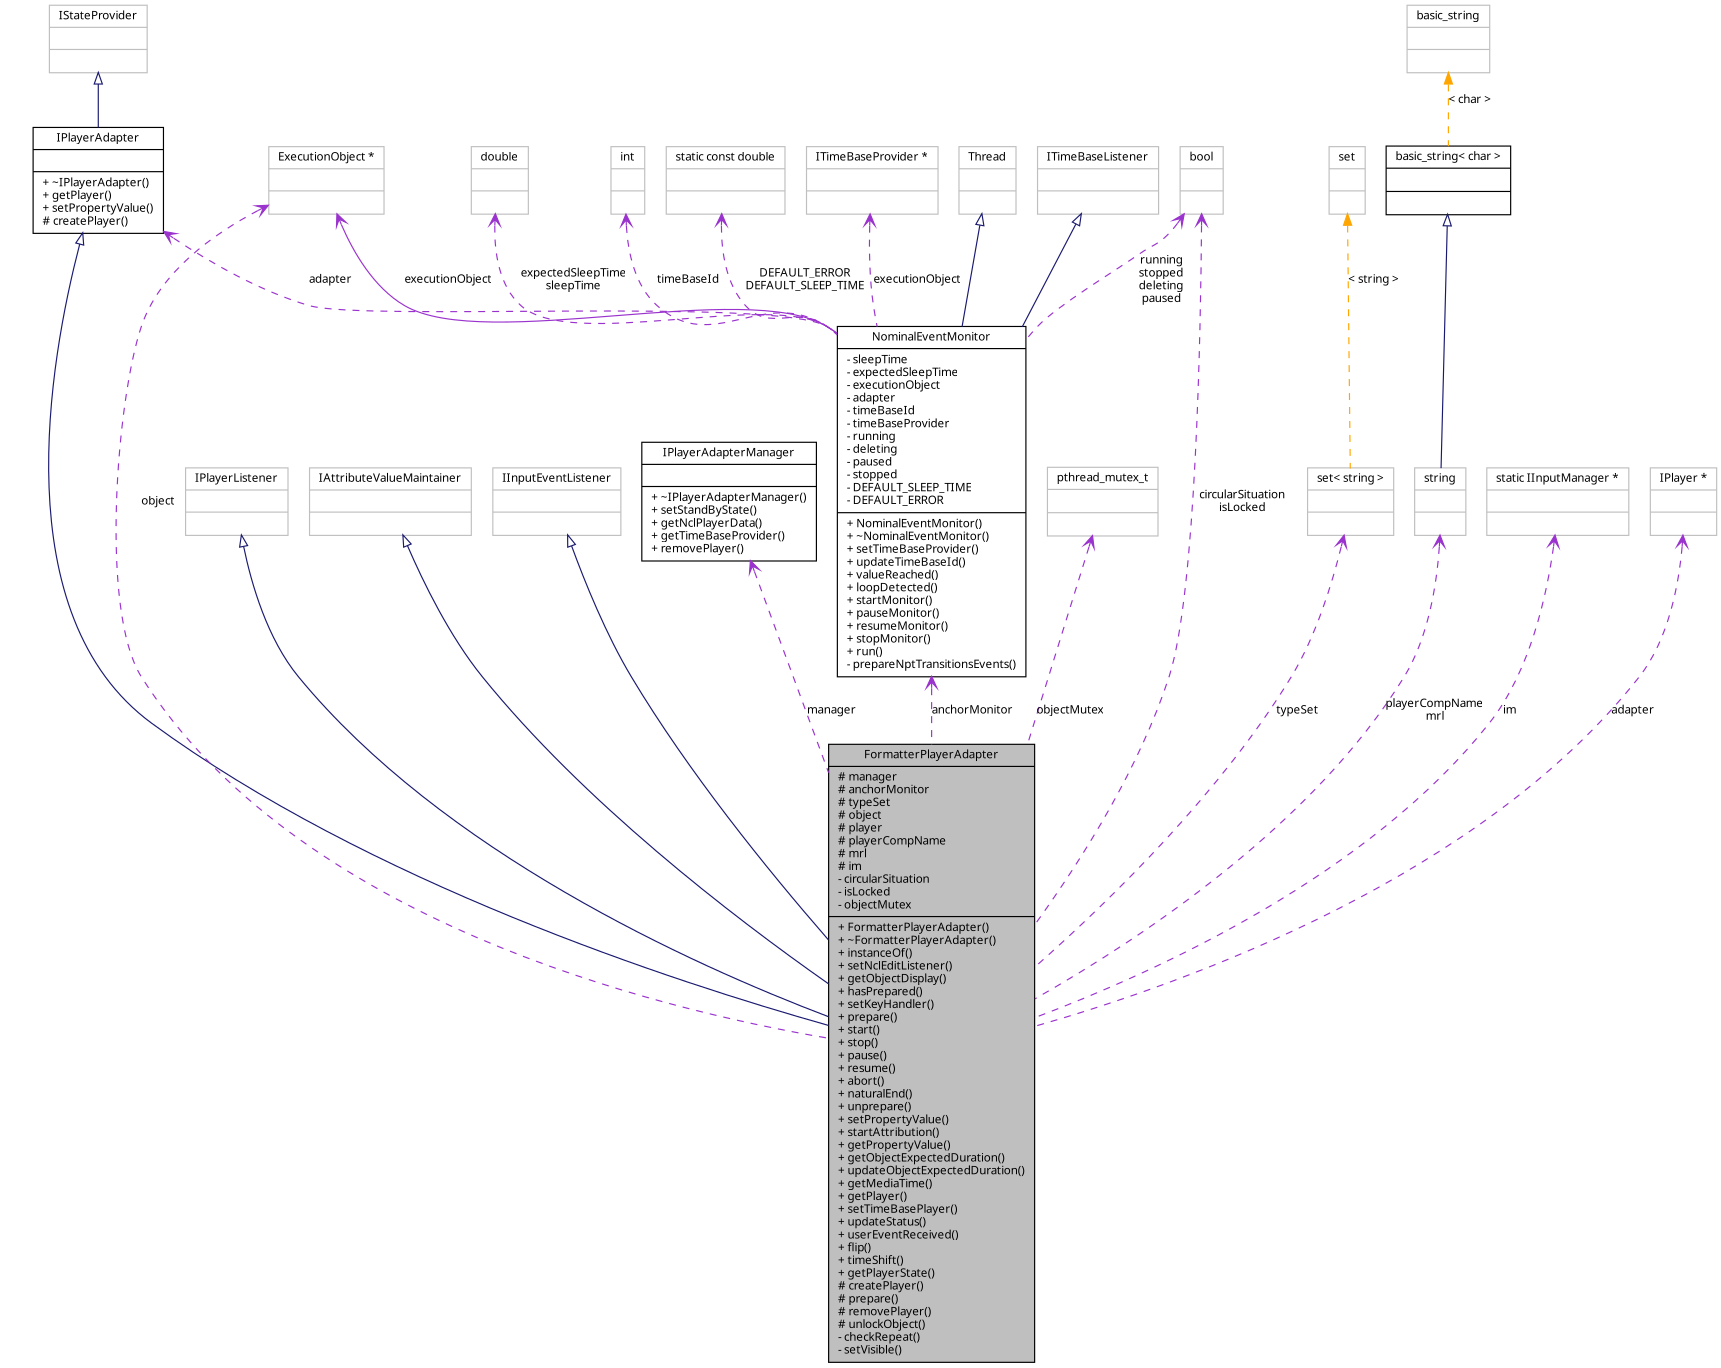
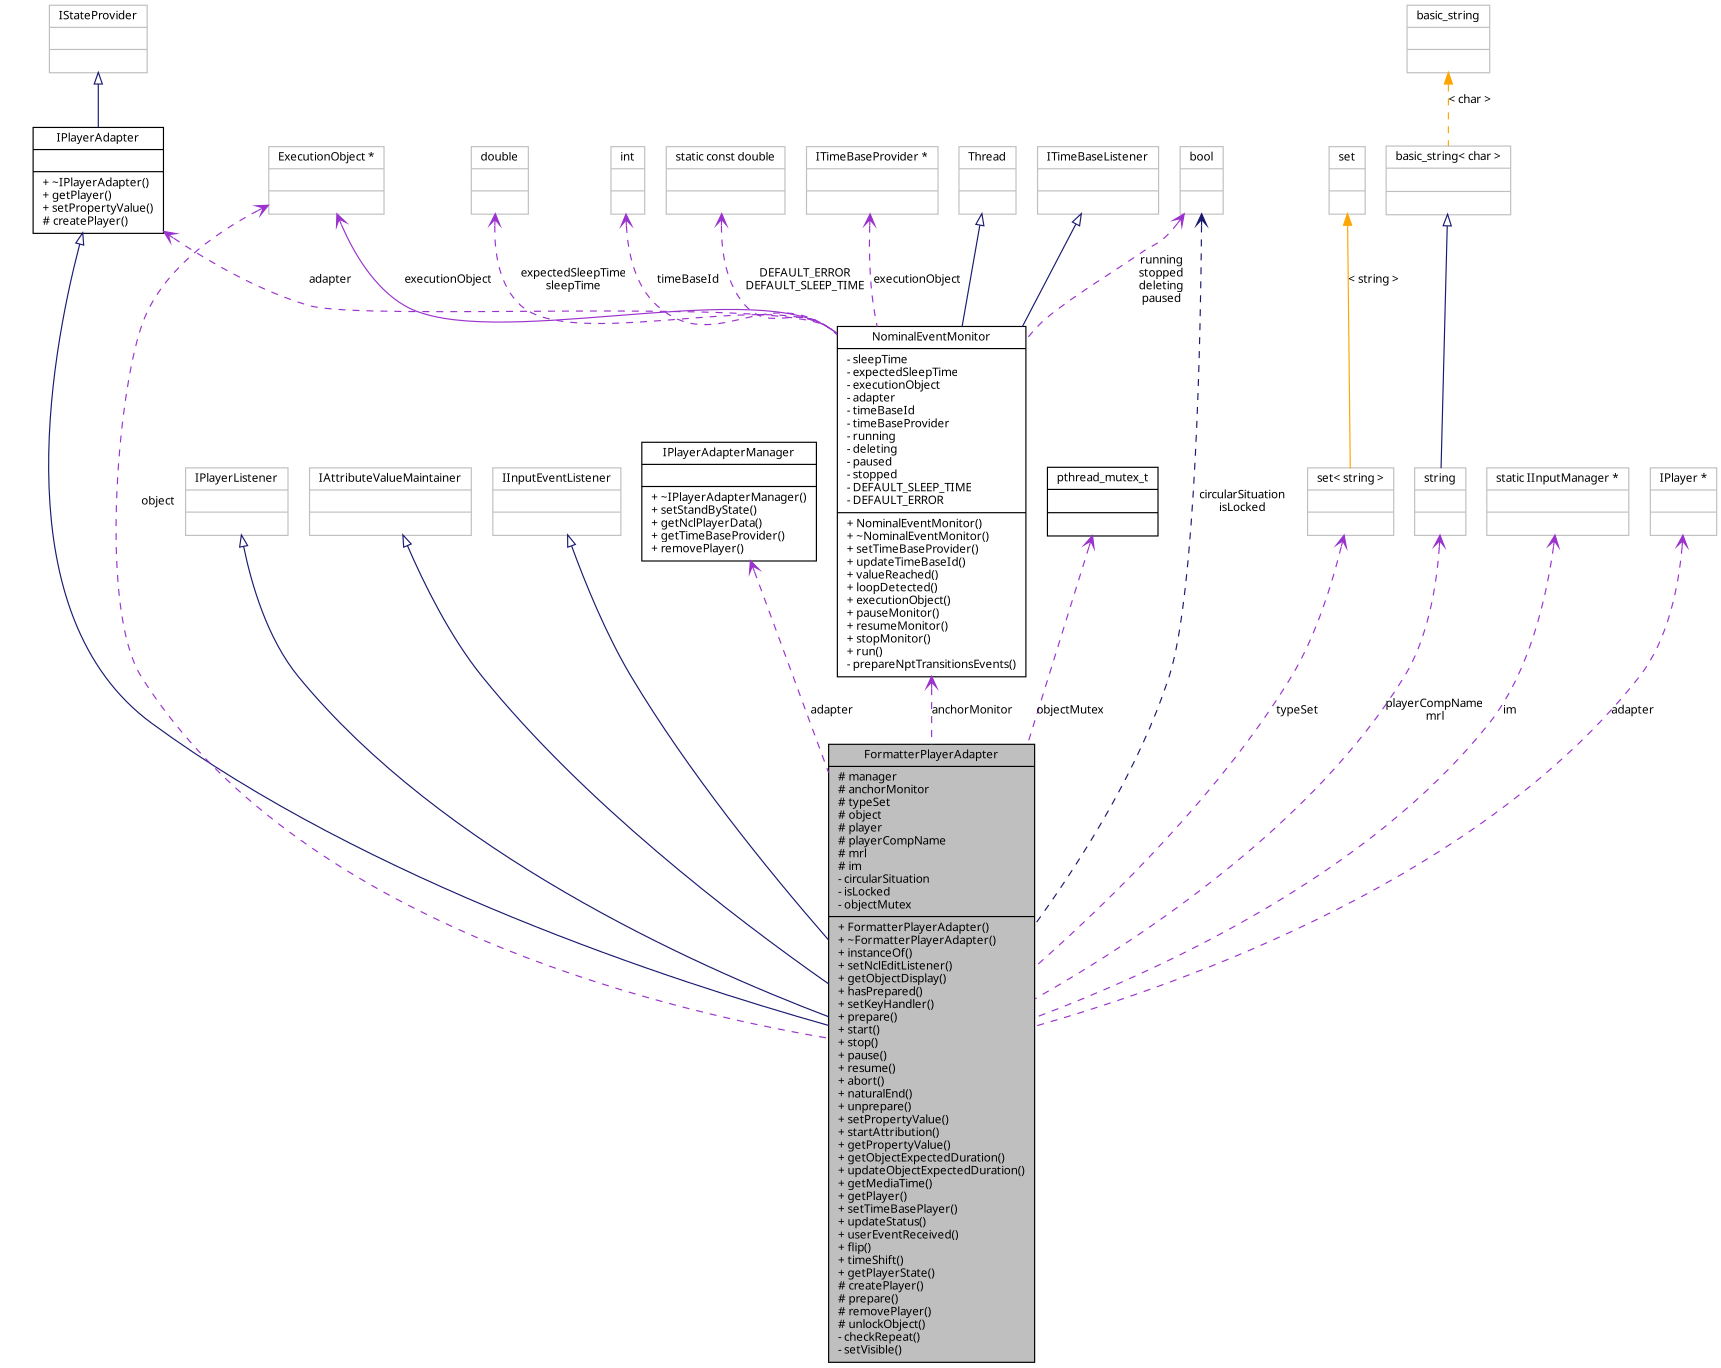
node "basic_string< char >": color black -> grey75
edge "set< string >" -> "set": style dashed -> solid
node "pthread_mutex_t": color grey75 -> black
edge "FormatterPlayerAdapter" -> "bool": color darkorchid3 -> midnightblue
node "NominalEventMonitor": text "+ startMonitor()" -> "+ executionObject()"
edge "FormatterPlayerAdapter" -> "IPlayerAdapterManager": label "manager" -> "adapter"
